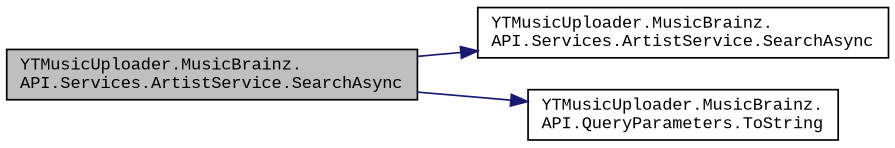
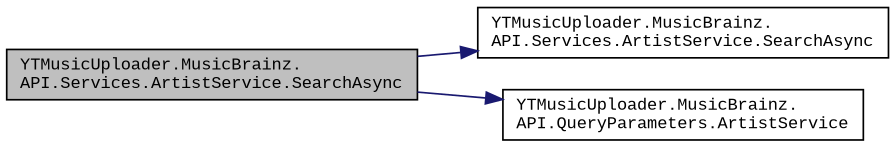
node "YTMusicUploader.MusicBrainz. API.QueryParameters.ToString": label "YTMusicUploader.MusicBrainz. API.QueryParameters.ToString" -> "YTMusicUploader.MusicBrainz. API.QueryParameters.ArtistService"
